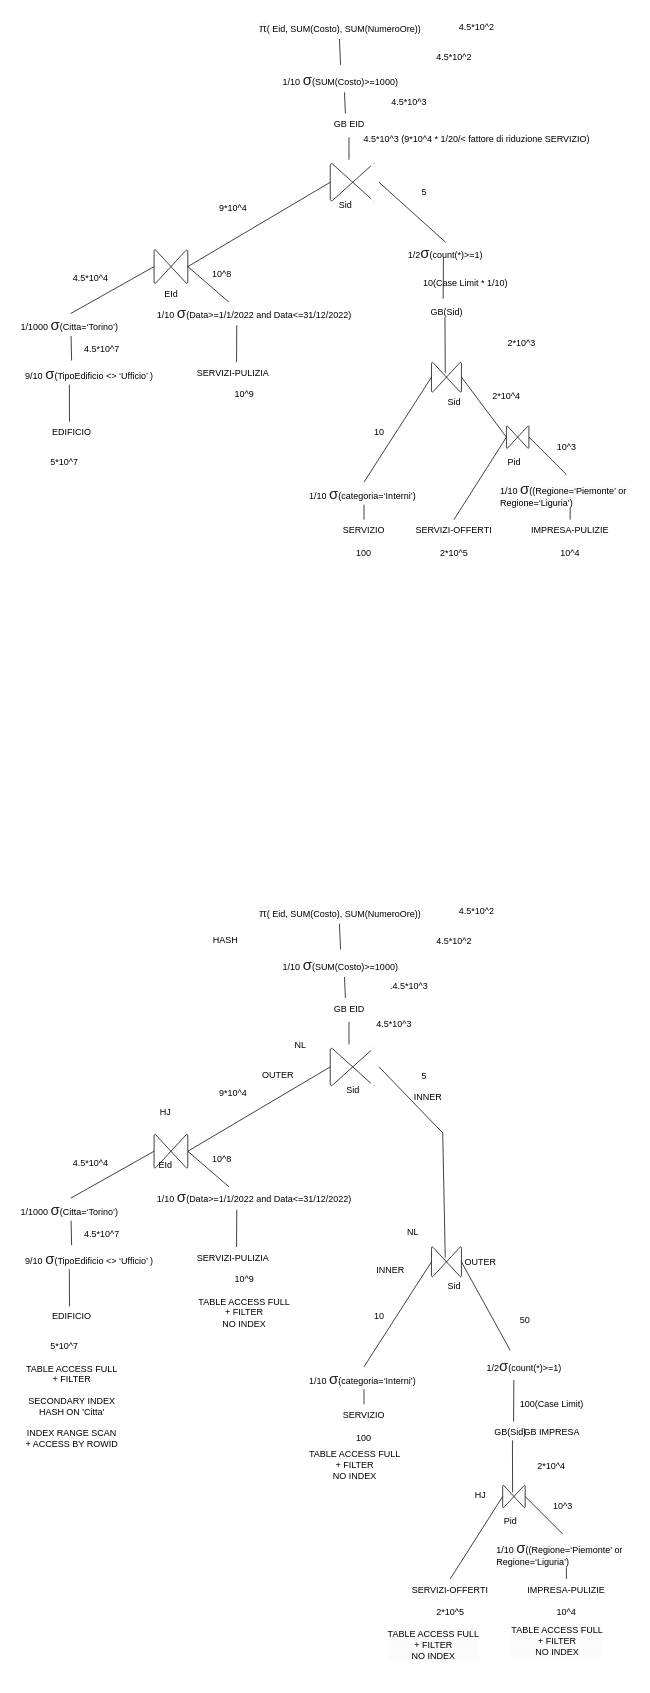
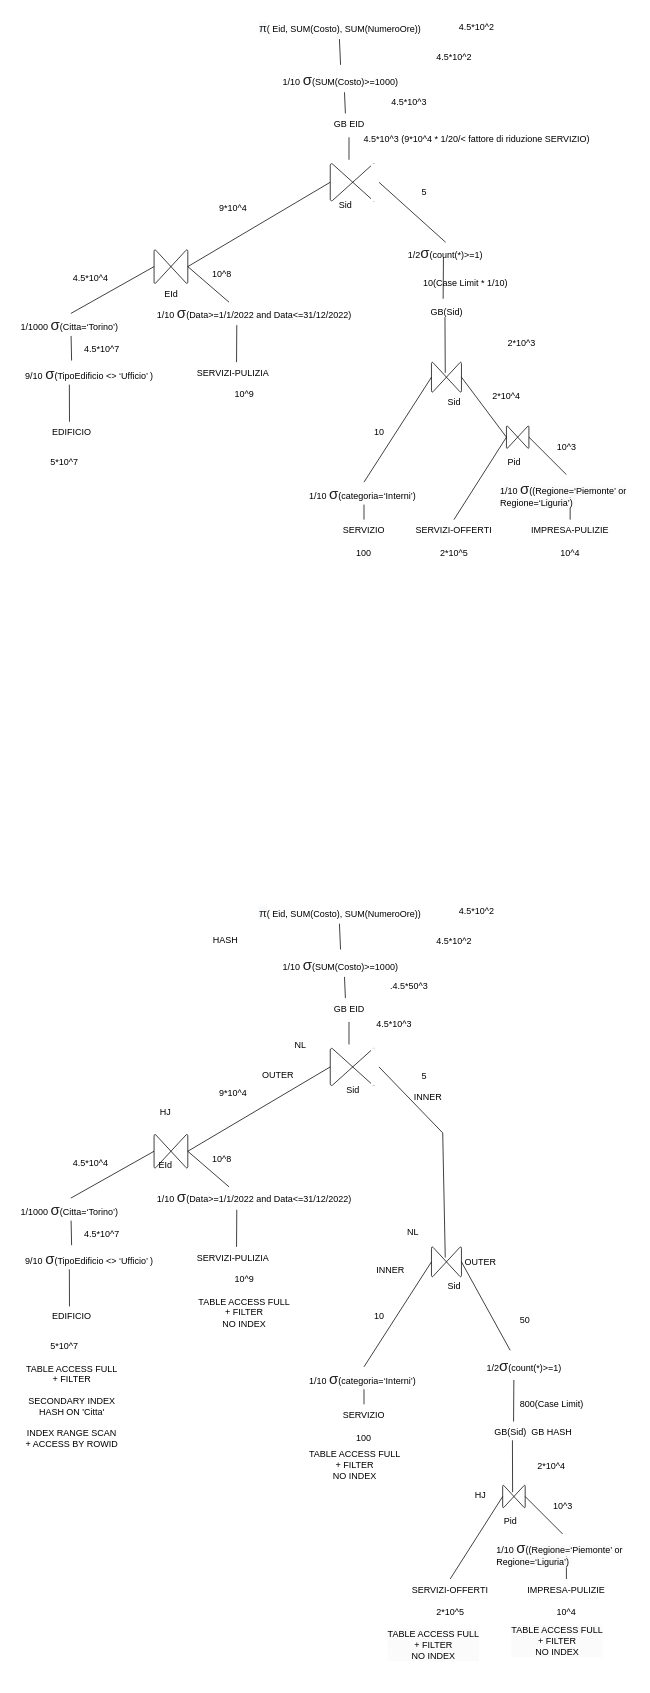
node ".4.5*10^3": label ".4.5*10^3" -> ".4.5*50^3"
node "100(Case Limit)": label "100(Case Limit)" -> "800(Case Limit)"
node "GB IMPRESA": label "GB IMPRESA" -> "GB HASH"
